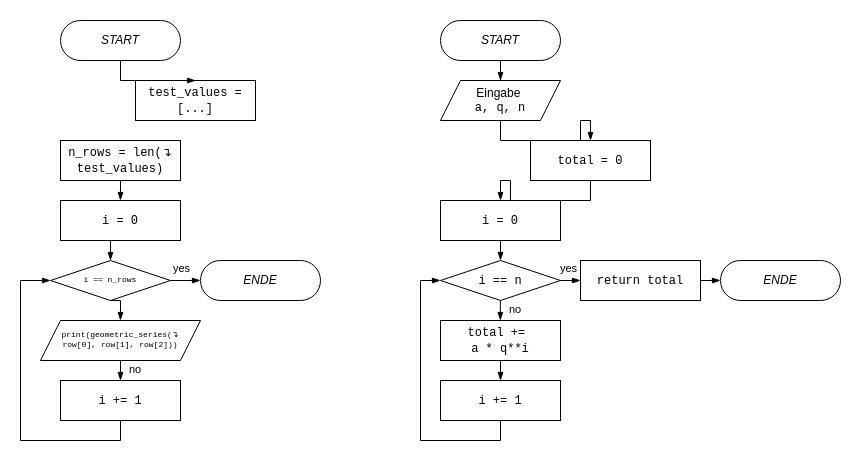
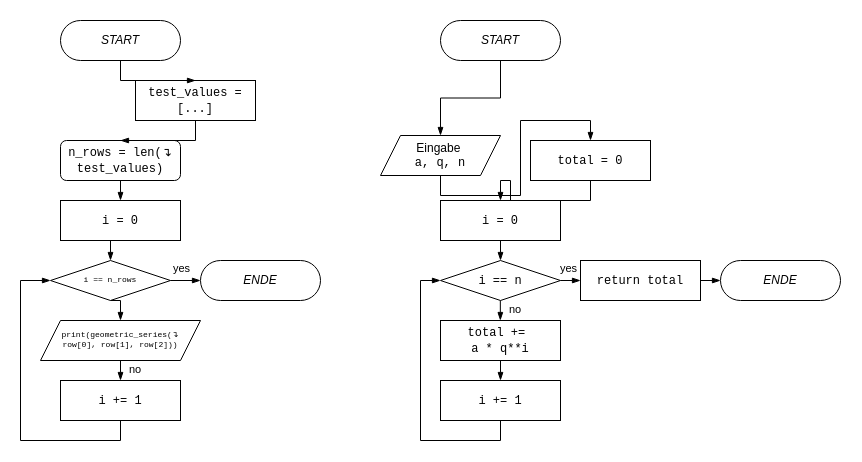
node "Eingabe a, q, n": moved (501, 101) -> (441, 156)
edge "test_values = [...]" -> "n_rows = len(↴ test_values)": added
node "n_rows = len(↴ test_values)": shape rectangle -> rounded rectangle
